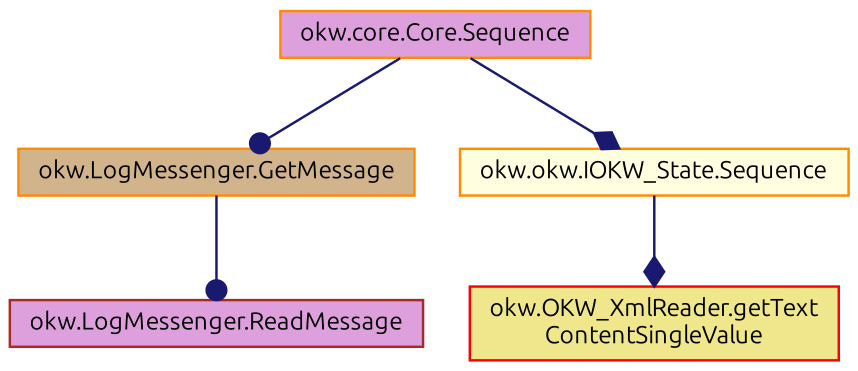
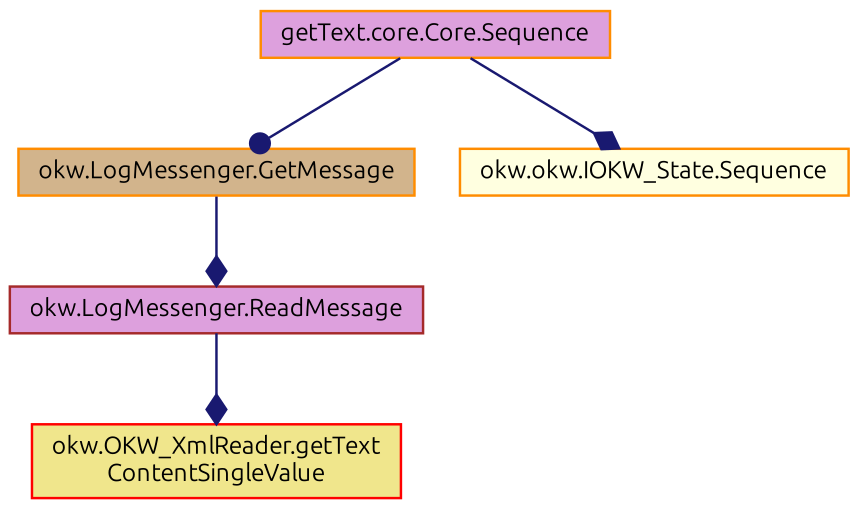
node "okw.core.Core.Sequence": label "okw.core.Core.Sequence" -> "getText.core.Core.Sequence"
edge "okw.okw.IOKW_State.Sequence" -> "okw.OKW_XmlReader.getText ContentSingleValue": now "okw.LogMessenger.ReadMessage" -> "okw.OKW_XmlReader.getText ContentSingleValue"
edge "okw.LogMessenger.GetMessage" -> "okw.LogMessenger.ReadMessage": arrowhead dot -> diamond
